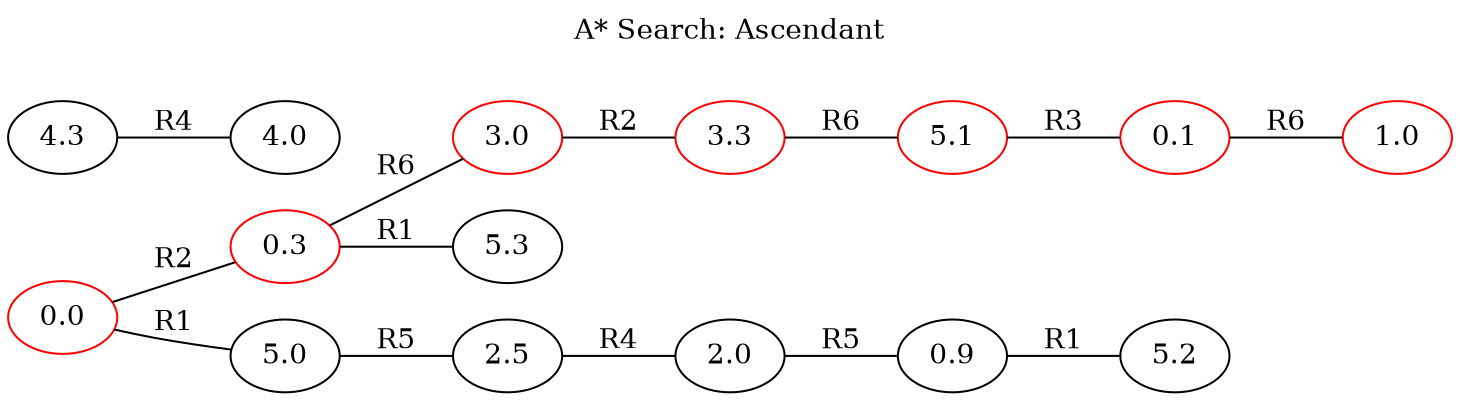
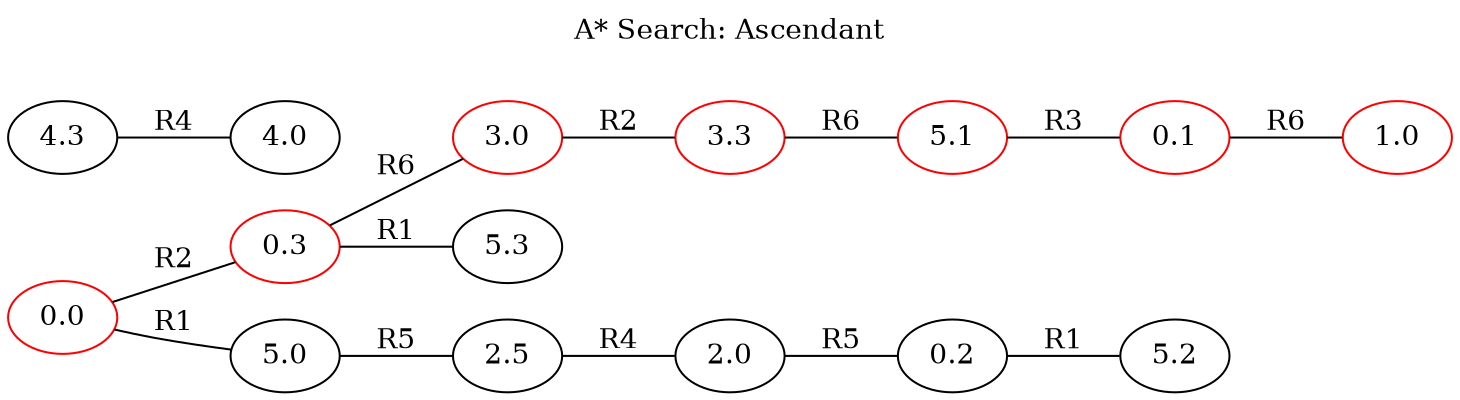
node "0.9": label "0.9" -> "0.2"
